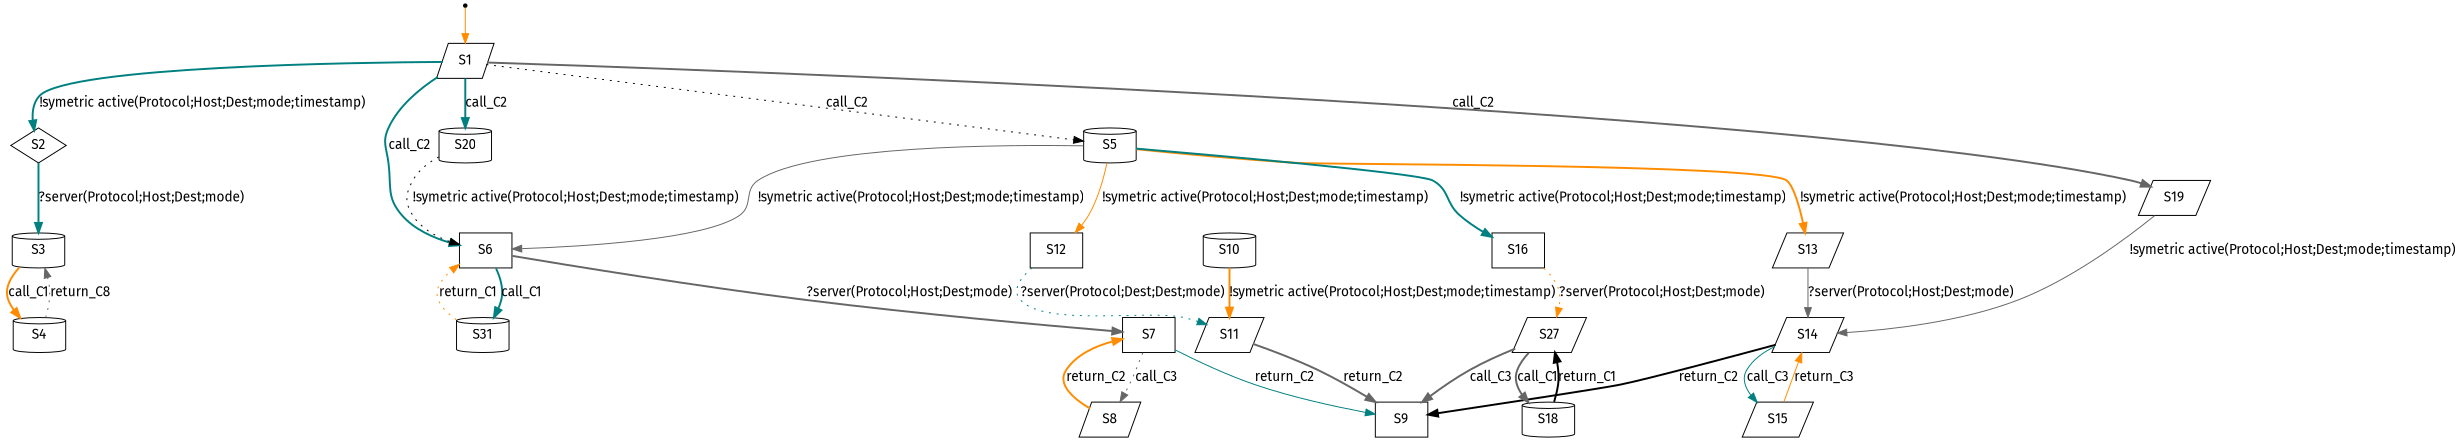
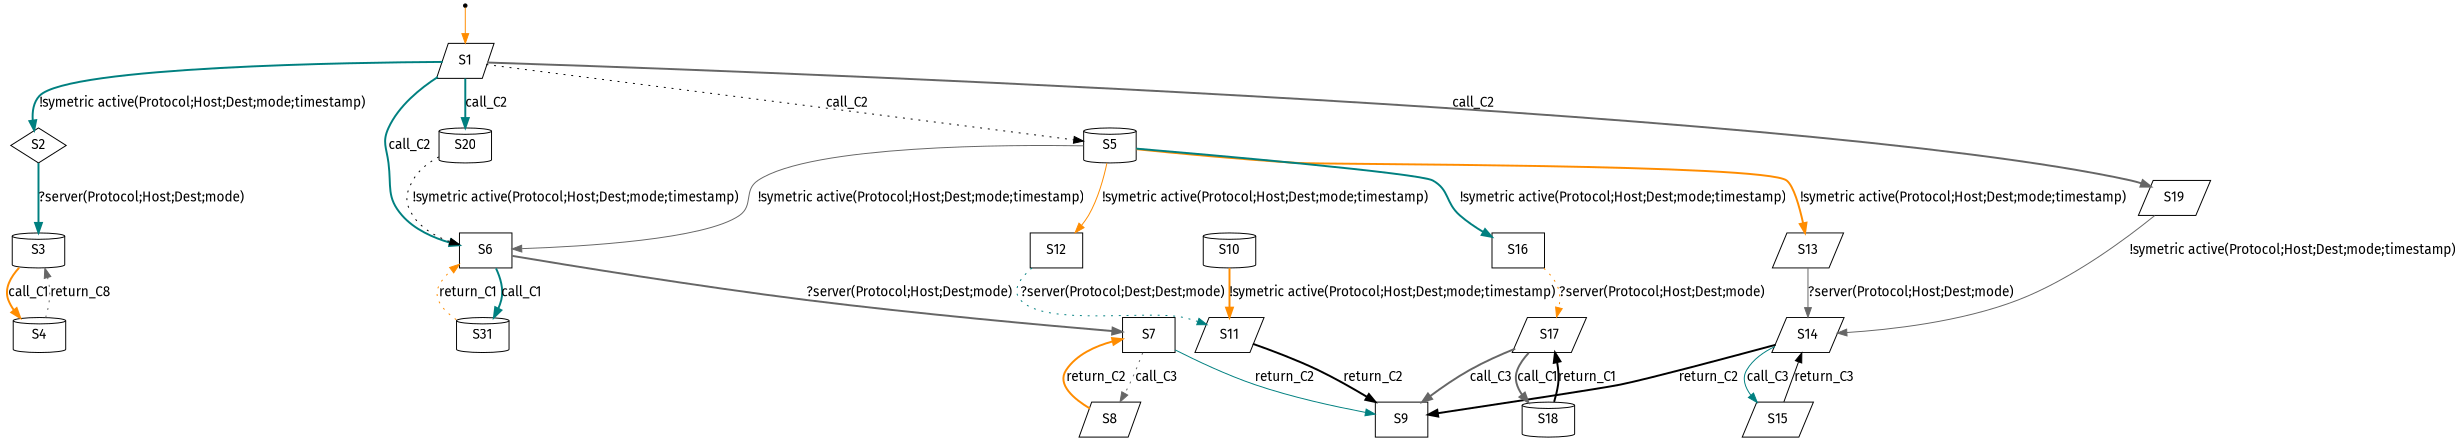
node "S27": label "S27" -> "S17"
edge "S11" -> "S9": color gray40 -> black
edge "S15" -> "S14": color darkorange -> black
